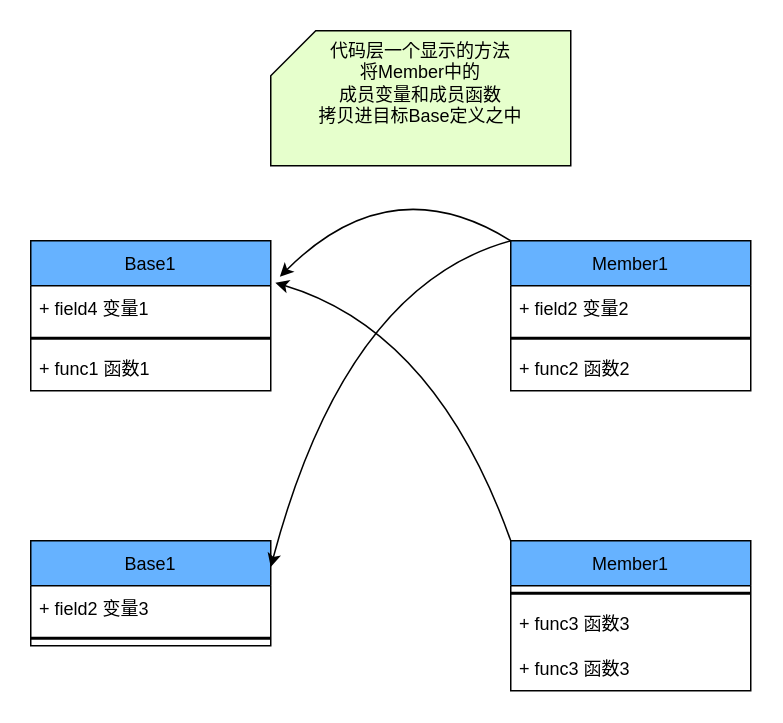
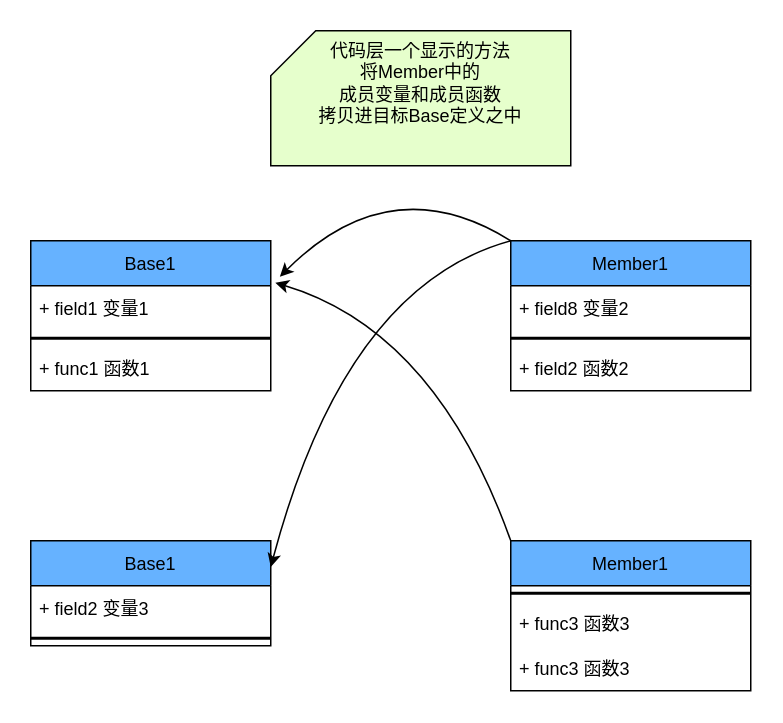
node "+ field4 变量1": label "+ field4 变量1" -> "+ field1 变量1"
node "+ field2 变量2": label "+ field2 变量2" -> "+ field8 变量2"
node "+ func2 函数2": label "+ func2 函数2" -> "+ field2 函数2"
